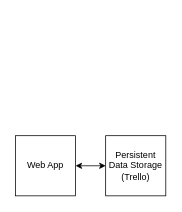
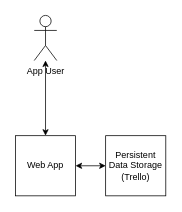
node "App User": added
edge "App User" -- "Web App": added
